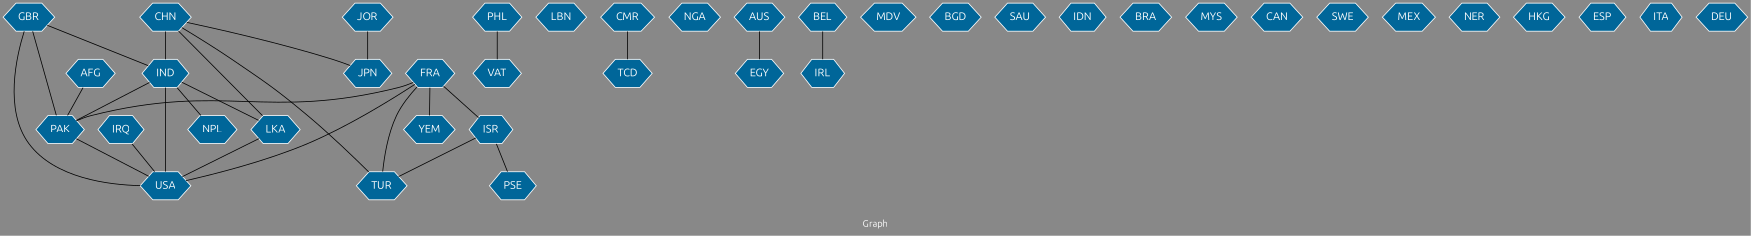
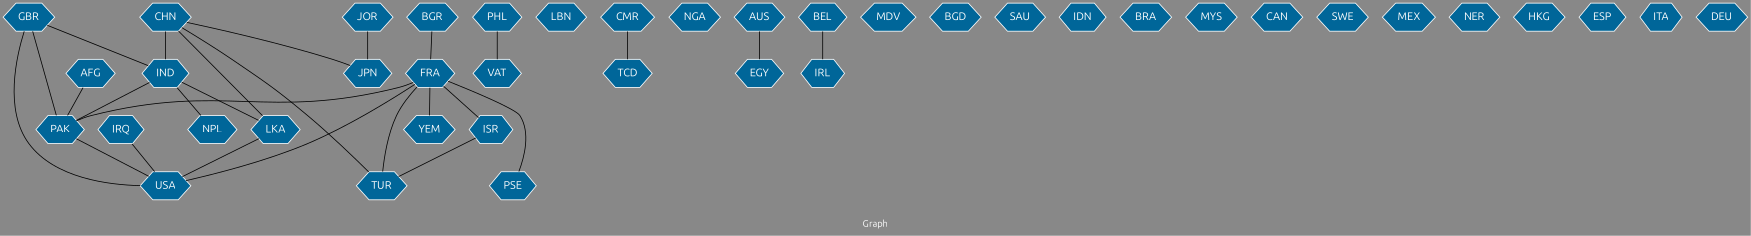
node "BGR": added
edge "IND" -- "USA": removed
edge "ISR" -- "PSE": now "FRA" -- "PSE"
